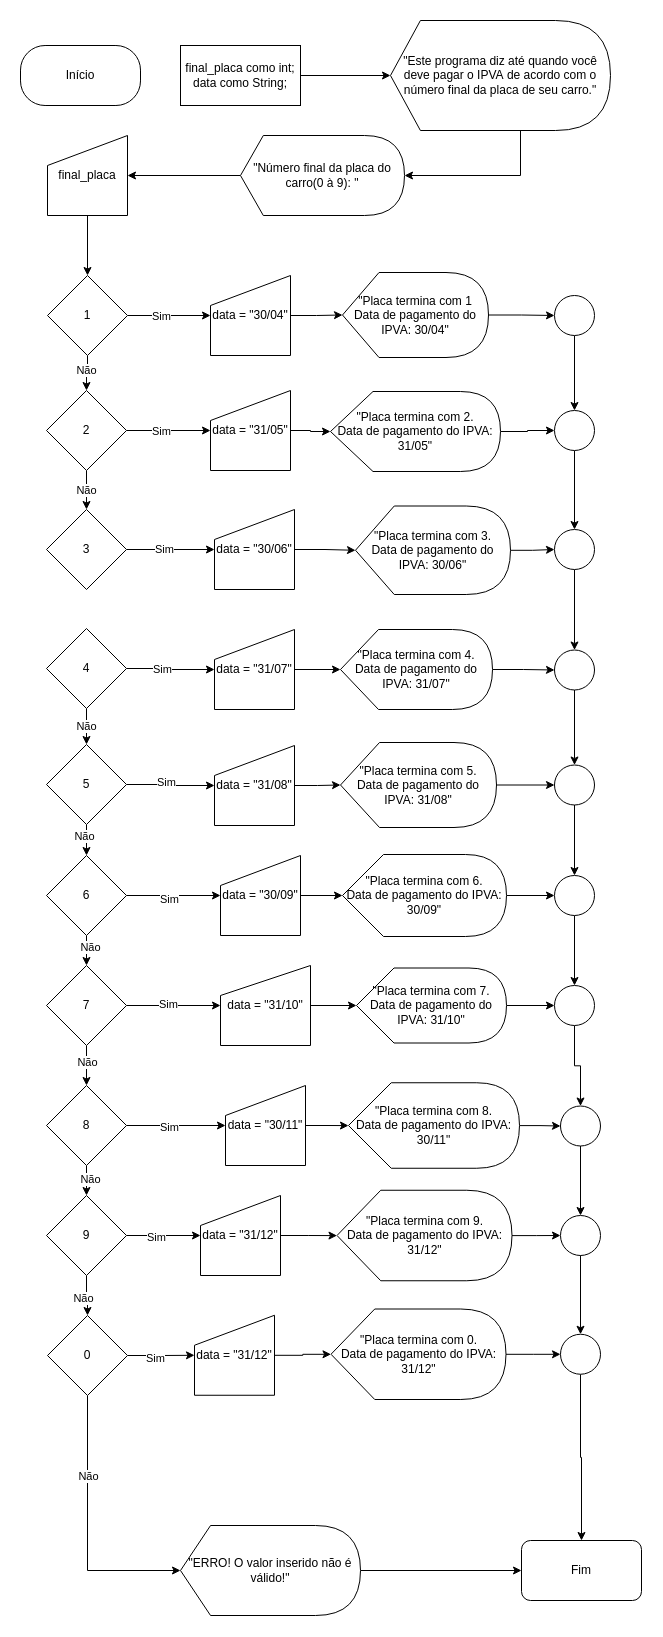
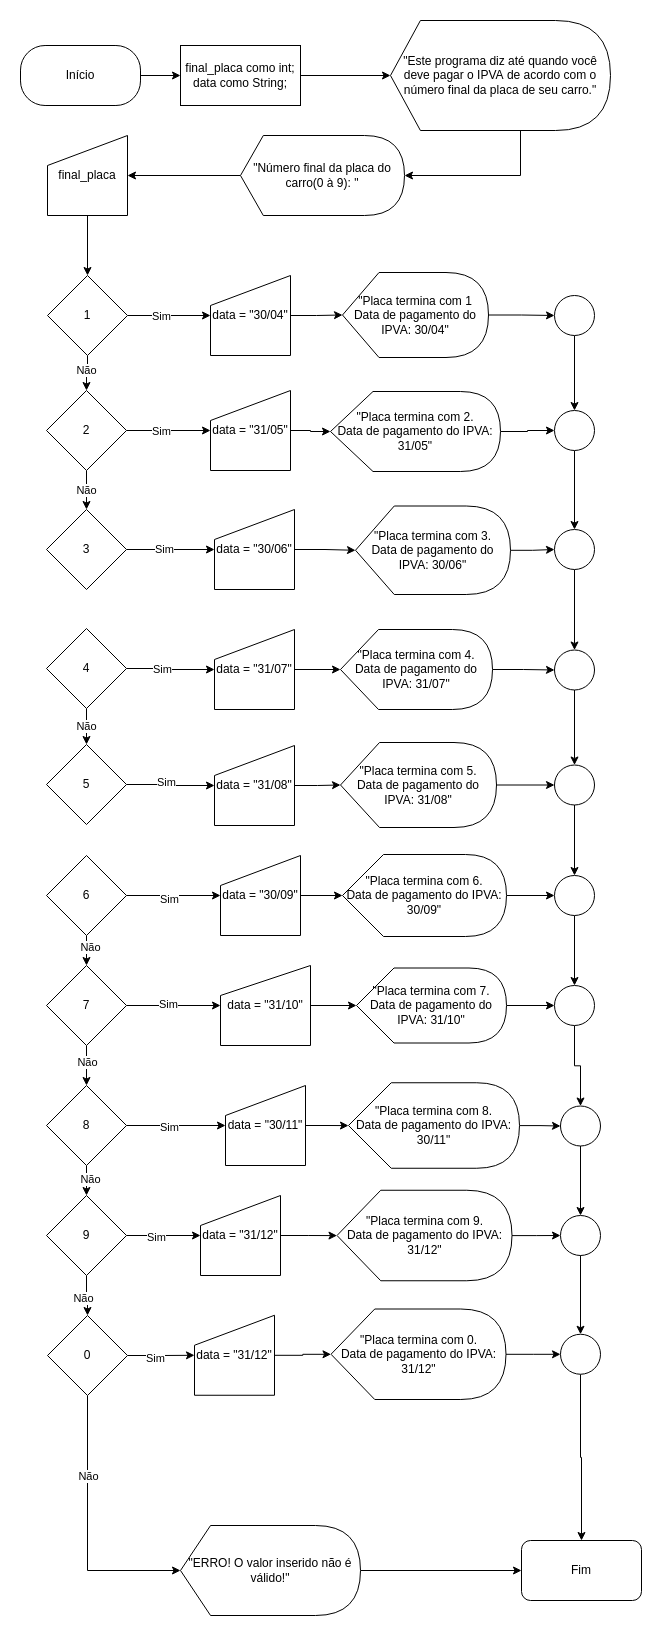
edge "Início" -> "final_placa como int; data como String;": added
edge "5" -> "6": removed, label "Não"
